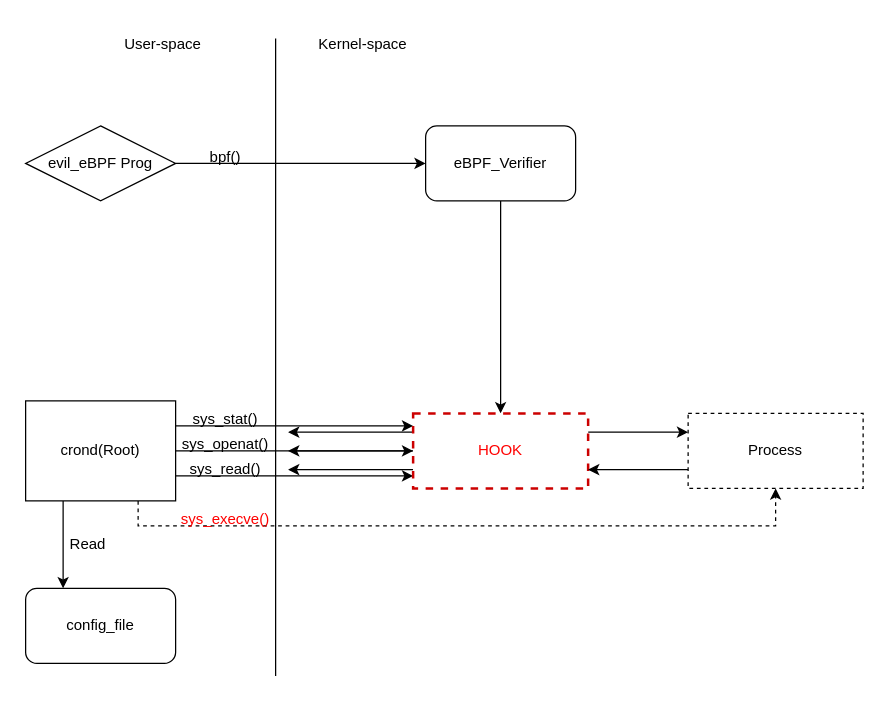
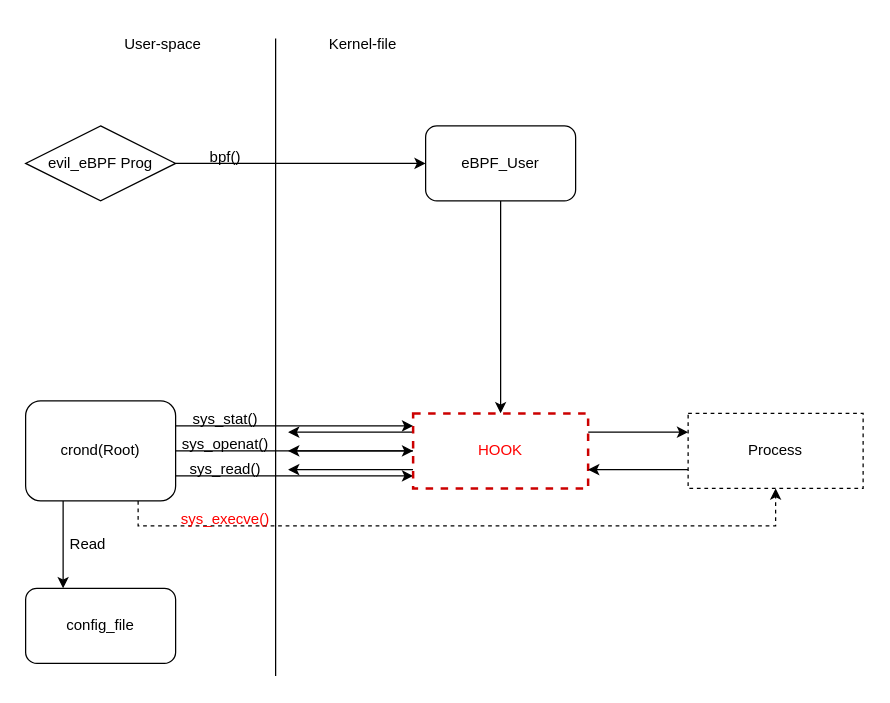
node "Kernel-space": label "Kernel-space" -> "Kernel-file"
node "eBPF_Verifier": label "eBPF_Verifier" -> "eBPF_User"
node "crond(Root)": shape rectangle -> rounded rectangle
